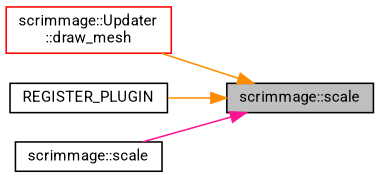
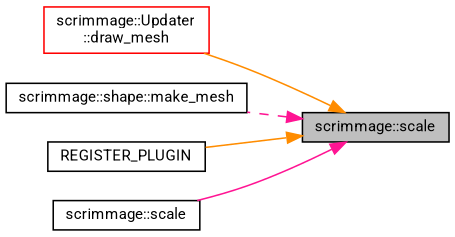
node "scrimmage::shape::make_mesh": added
